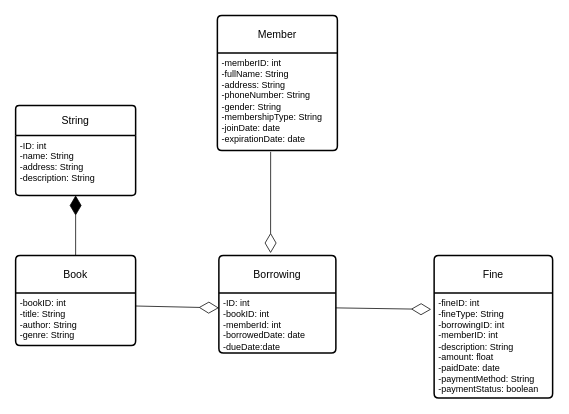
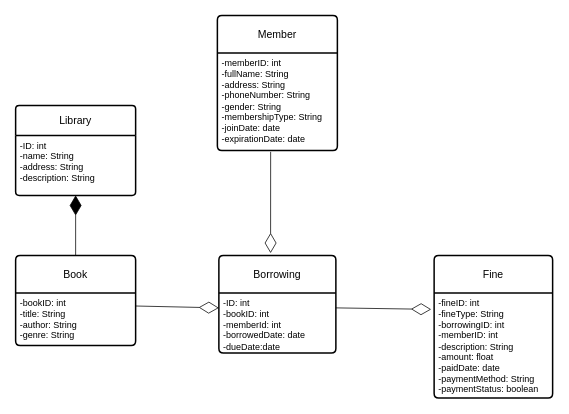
node "String": label "String" -> "Library"
